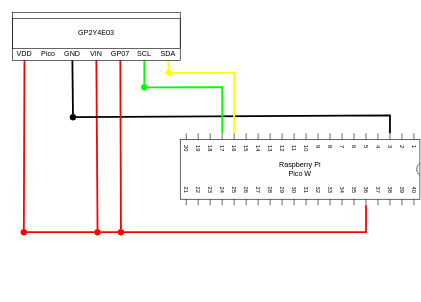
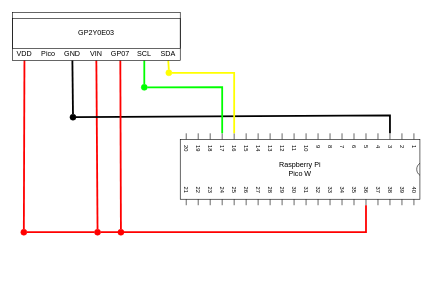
node "GP2Y4E03": label "GP2Y4E03" -> "GP2Y0E03"
